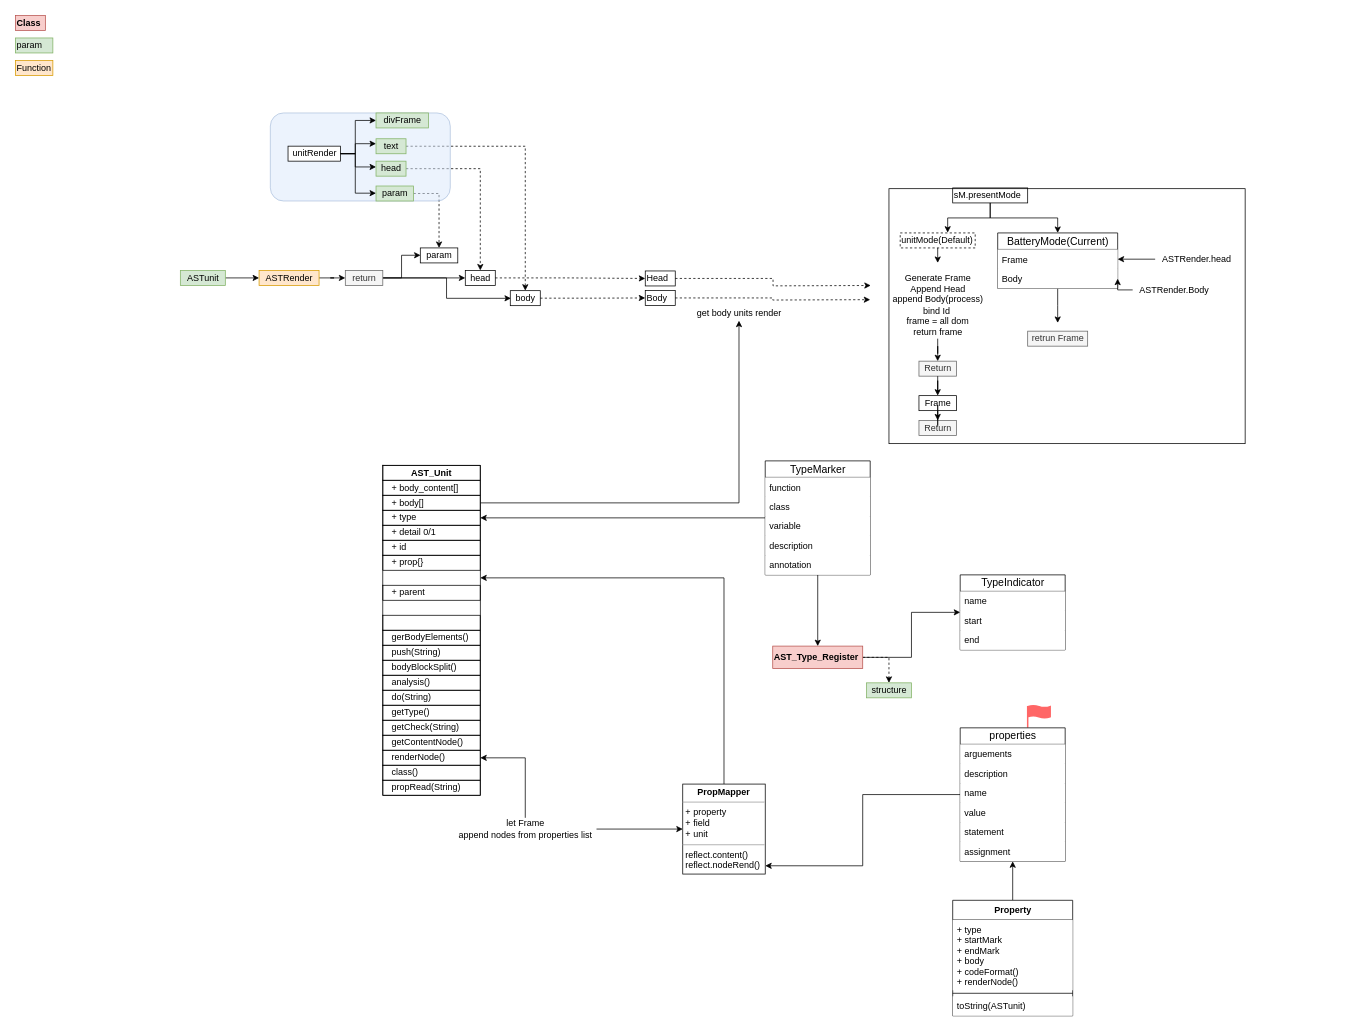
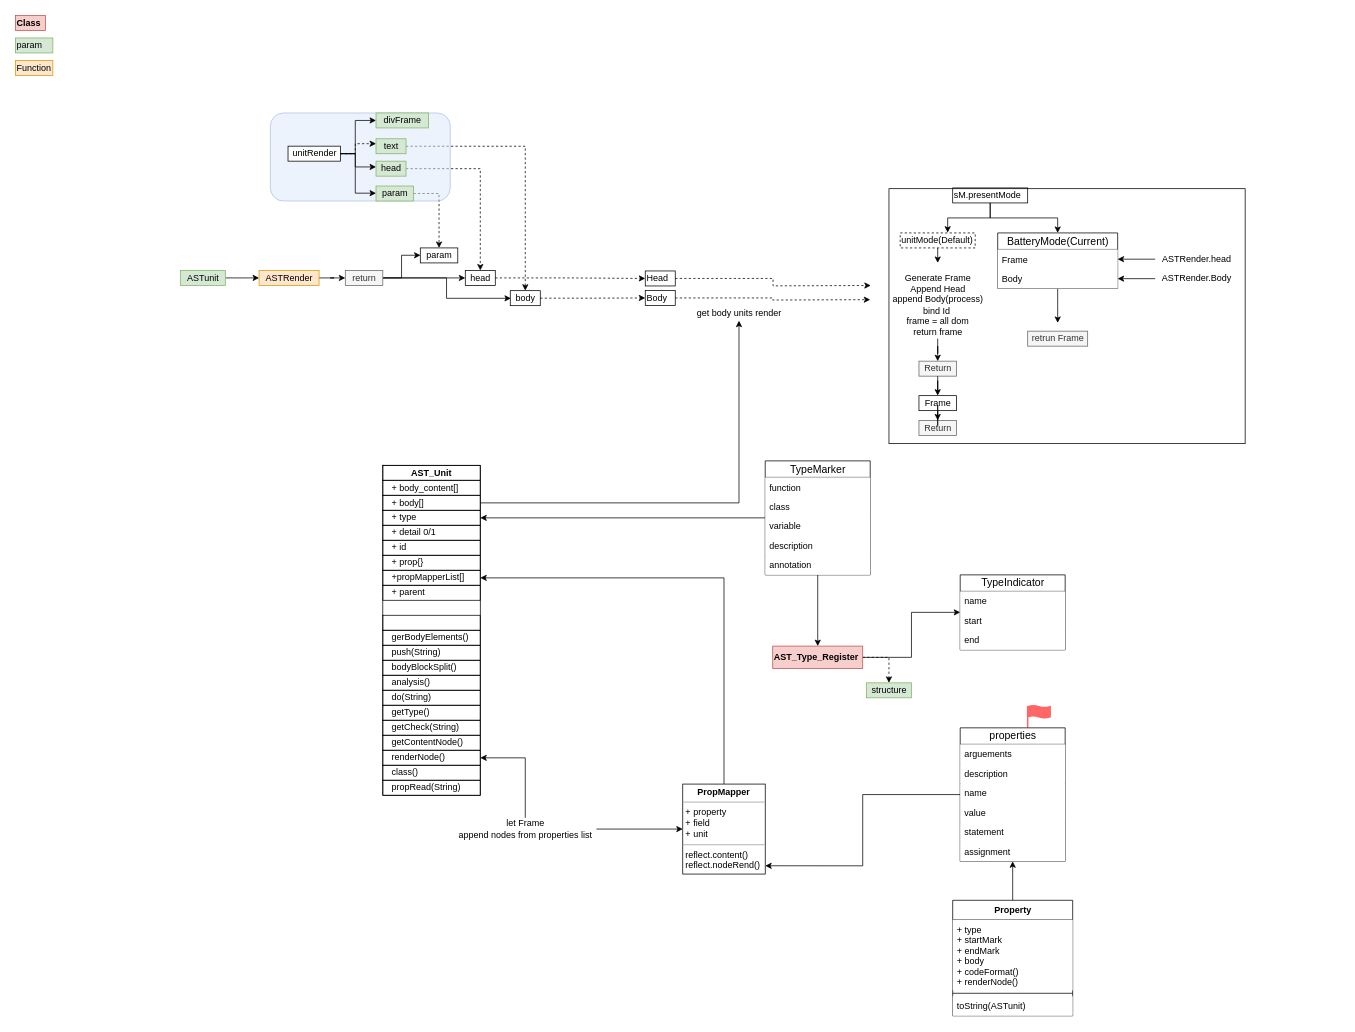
edge "unitRender" -> "text": style solid -> dashed
node "ASTRender.Body": moved (1174, 290) -> (1197, 279)
node "+propMapperList[]": added
